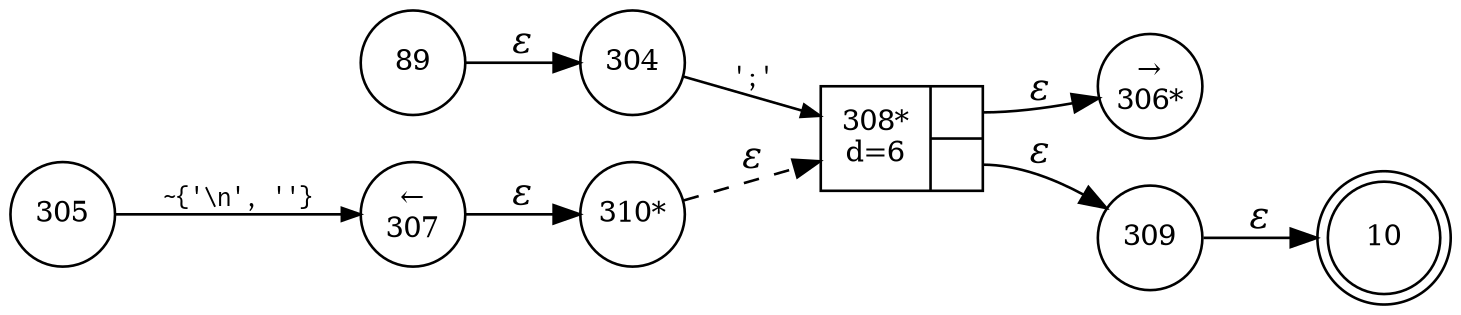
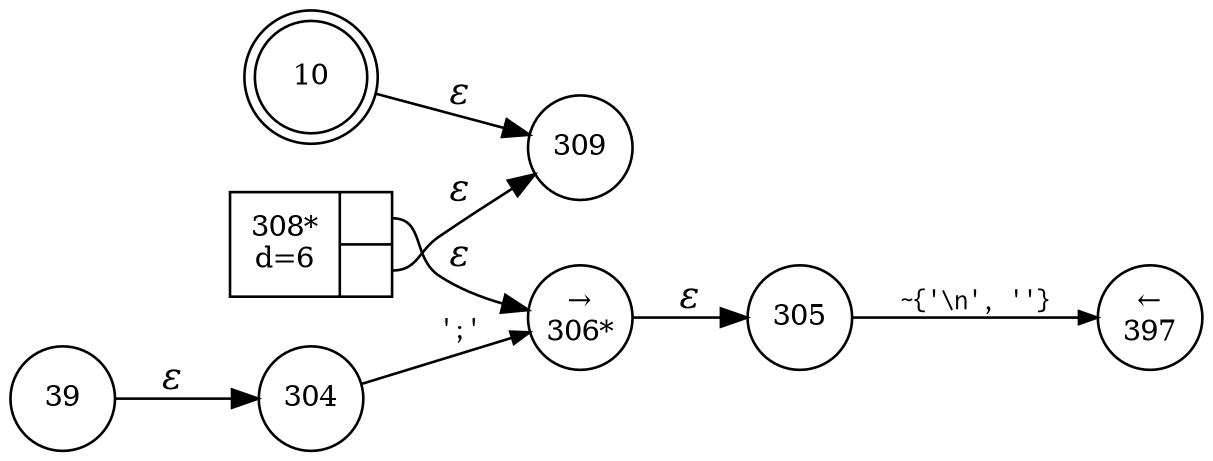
node "89": label "89" -> "39"
edge "304" -> "308*": now "304" -> "→ 306*"
node "← 307": label "← 307" -> "← 397"
node "310*": removed
edge "309" -> "10": reversed
edge "→ 306*" -> "305": added, label "ε"
